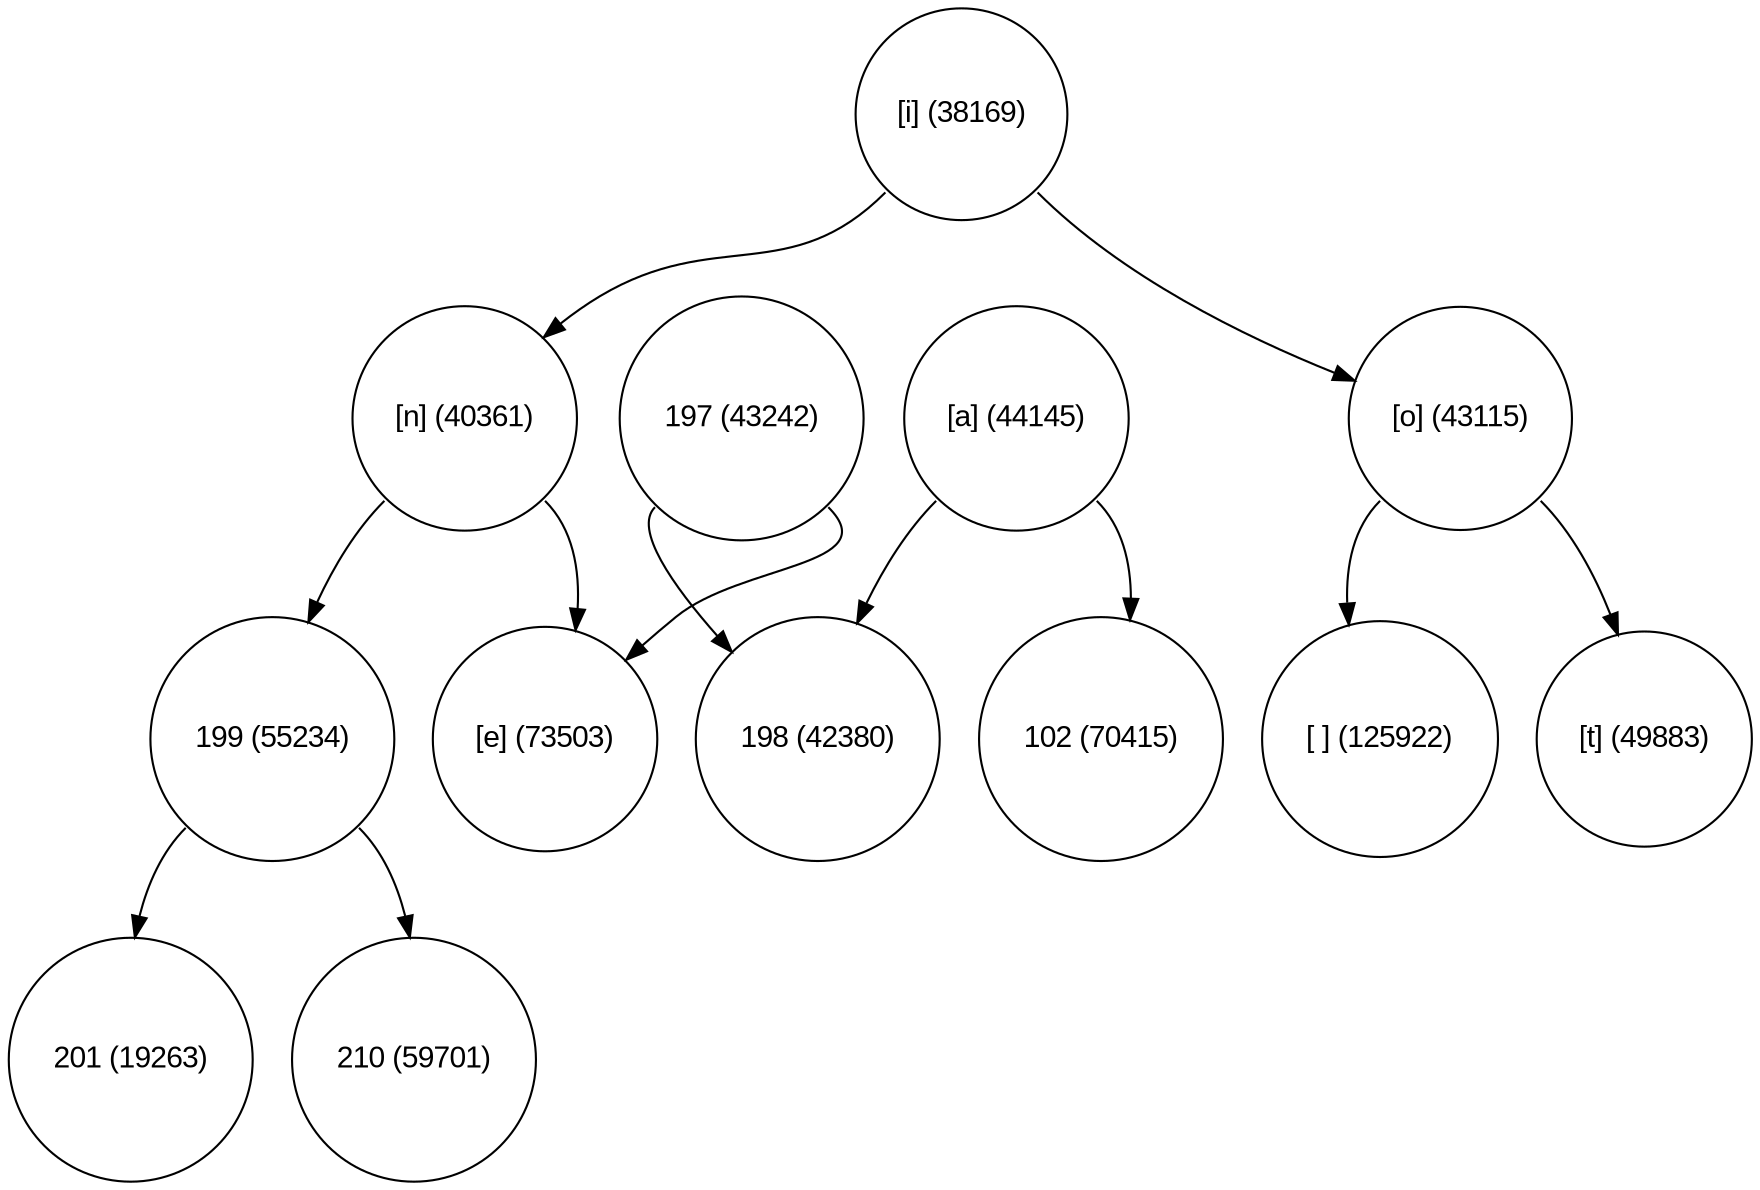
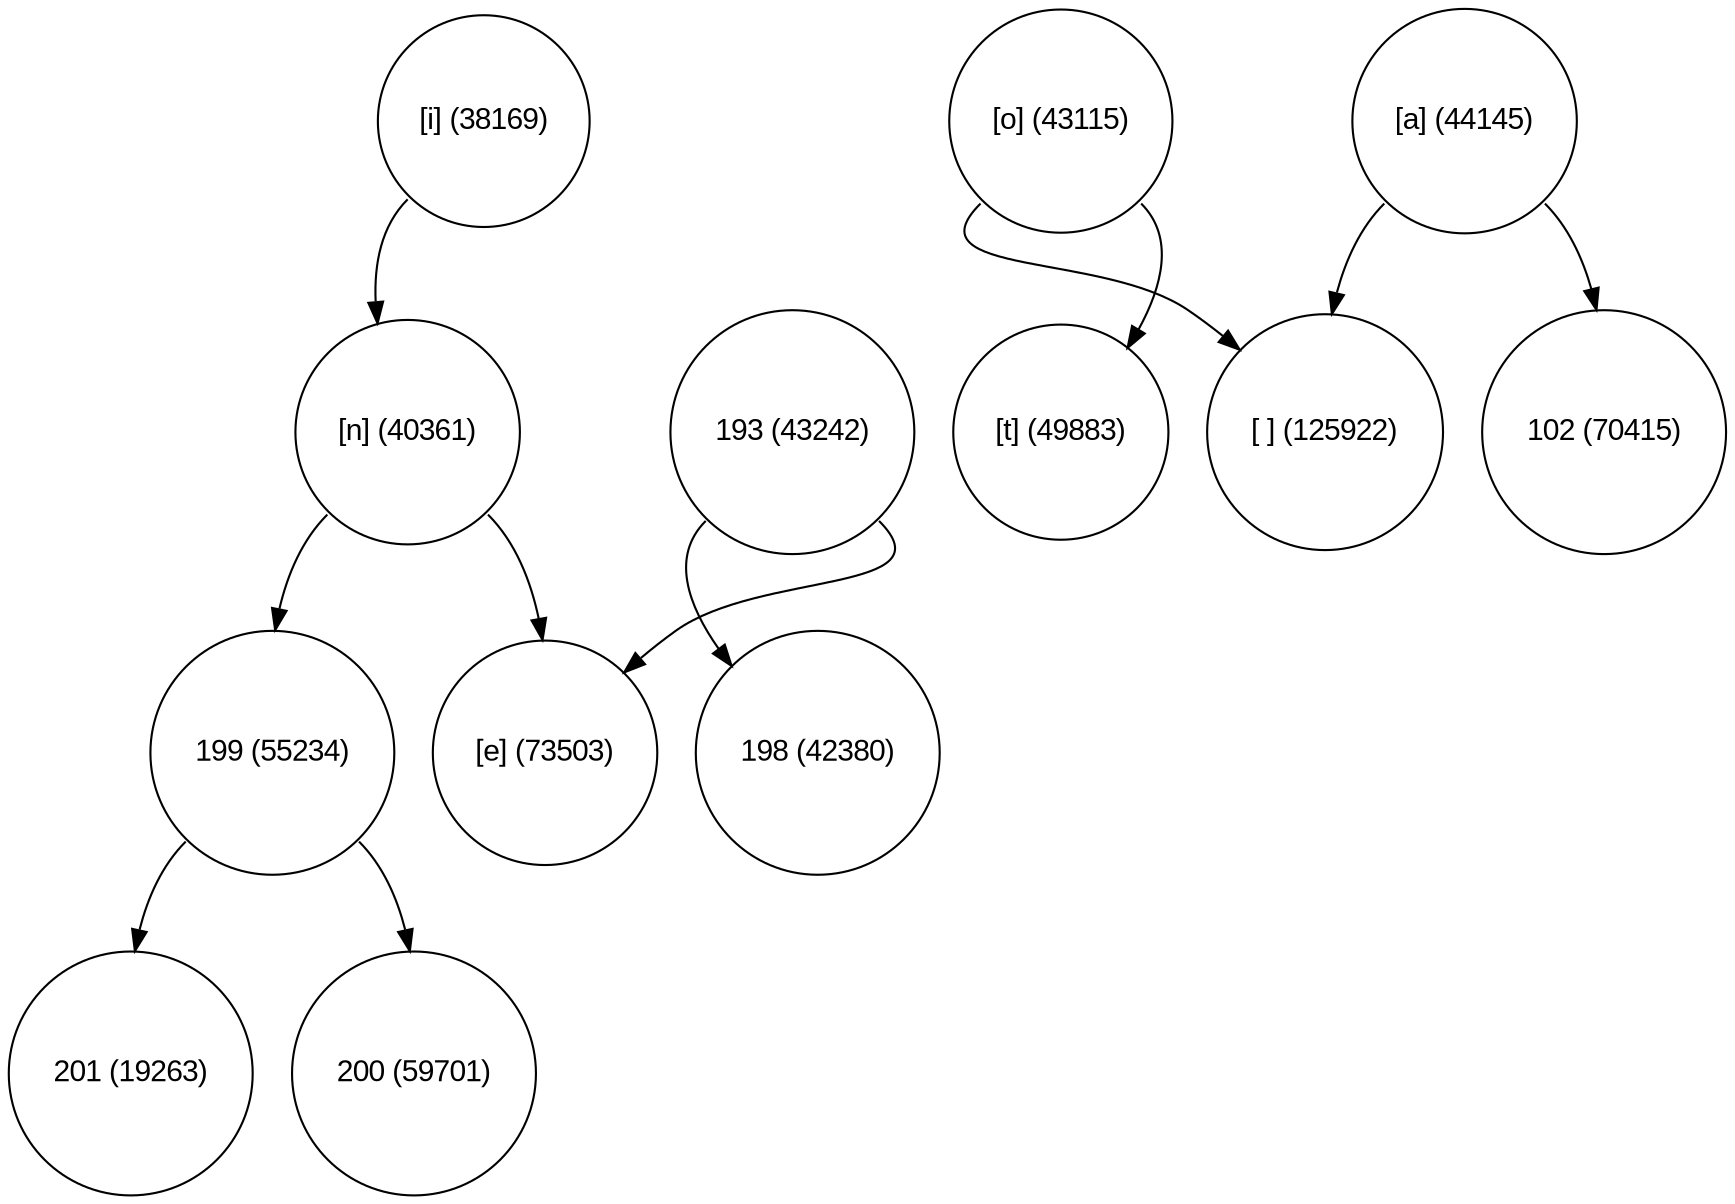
edge "[i] (38169)" -> "[o] (43115)": removed
node "197 (43242)": label "197 (43242)" -> "193 (43242)"
edge "[a] (44145)" -> "198 (42380)": now "[a] (44145)" -> "[ ] (125922)"
node "210 (59701)": label "210 (59701)" -> "200 (59701)"
